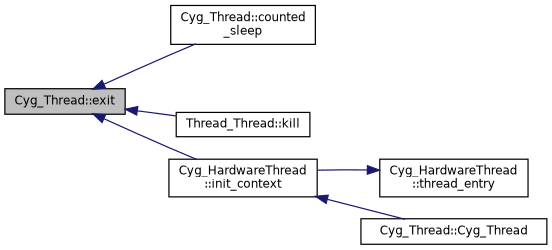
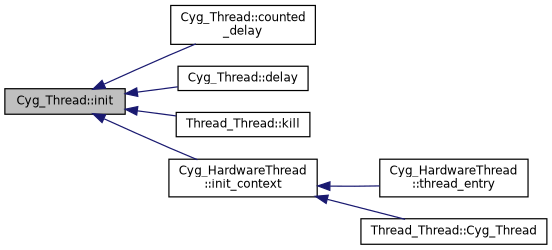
node "Cyg_Thread::counted _sleep": label "Cyg_Thread::counted _sleep" -> "Cyg_Thread::counted _delay"
node "Cyg_Thread::delay": added
node "Cyg_Thread::exit": label "Cyg_Thread::exit" -> "Cyg_Thread::init"
edge "Cyg_HardwareThread ::init_context" -> "Cyg_HardwareThread ::thread_entry": reversed
node "Cyg_Thread::Cyg_Thread": label "Cyg_Thread::Cyg_Thread" -> "Thread_Thread::Cyg_Thread"
